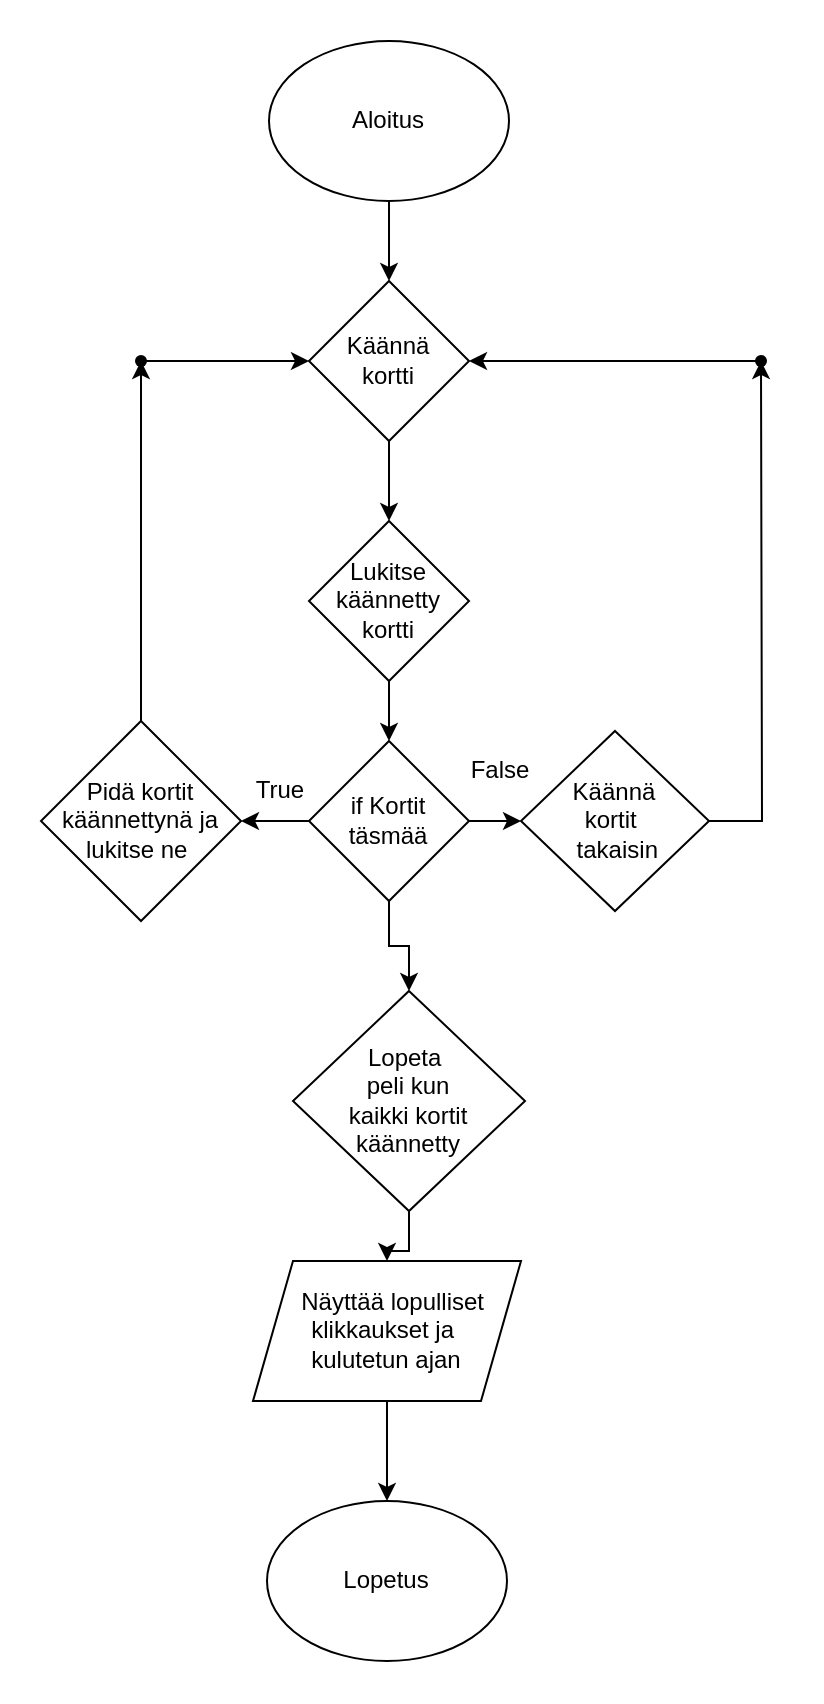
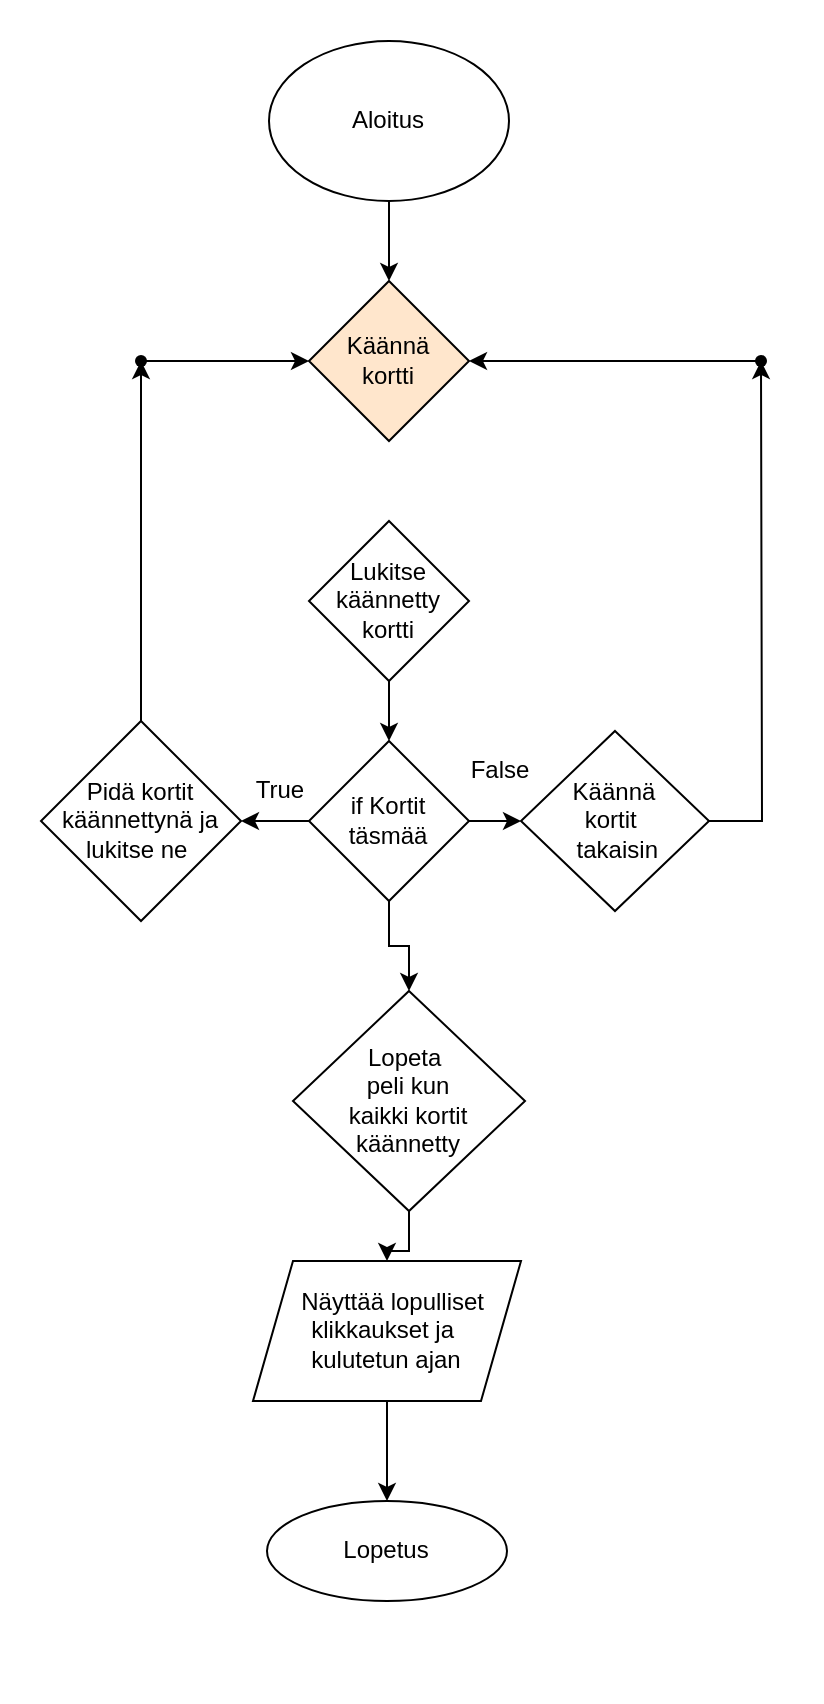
node "Käännä kortti": fillcolor #ffffff -> #ffe6cc
edge "Käännä kortti" -> "Lukitse käännetty kortti": removed
node "Lopetus": size 240x160 -> 240x100
